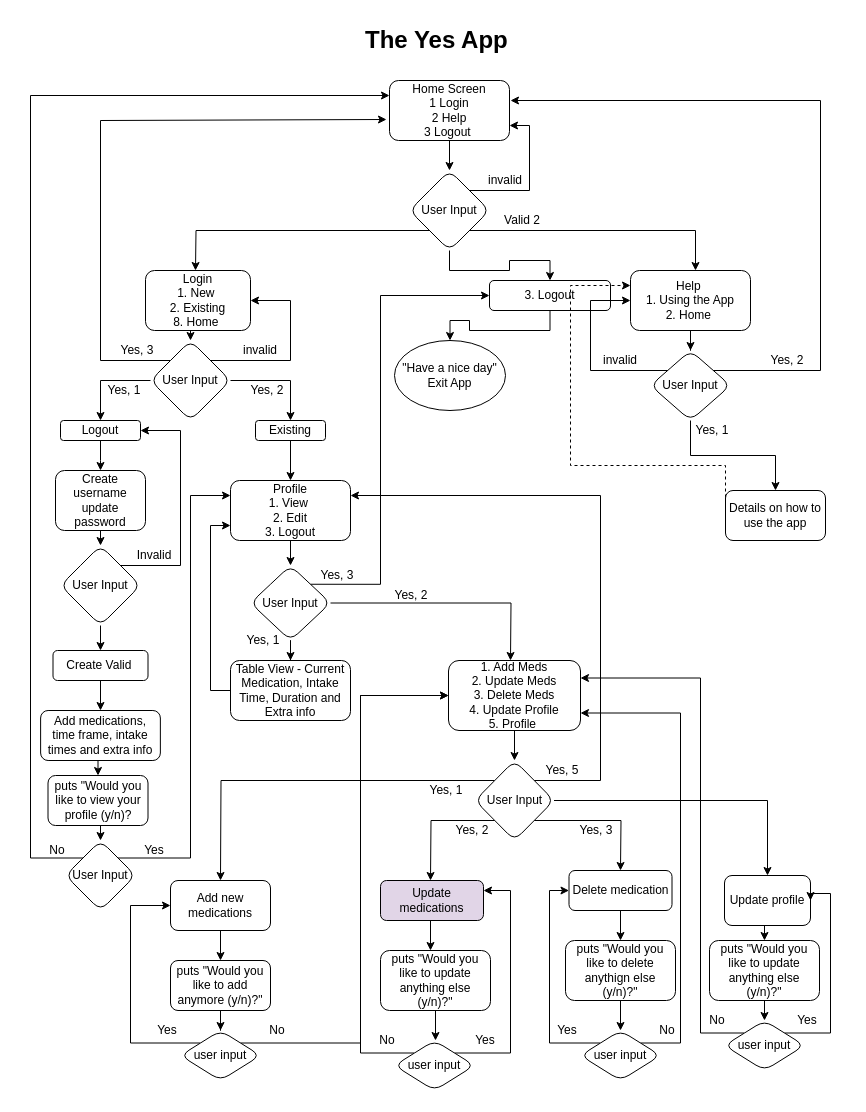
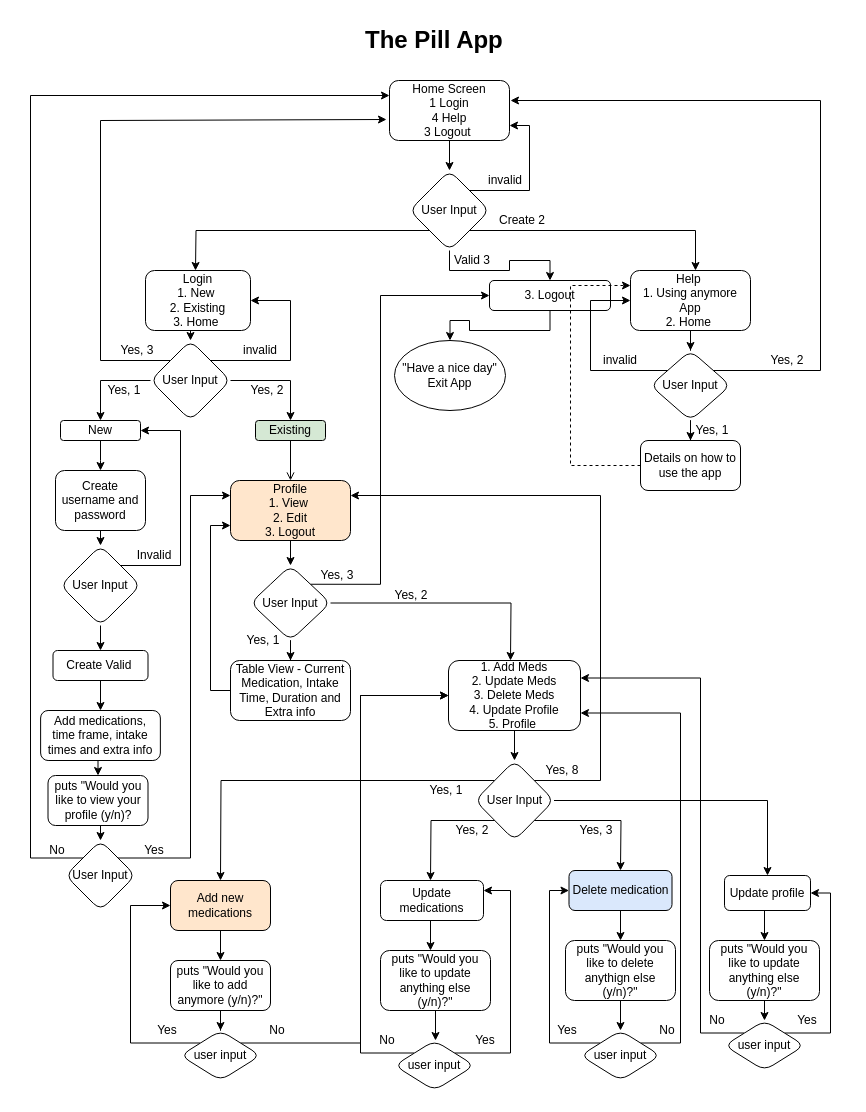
node "The Yes App": label "The Yes App" -> "The Pill App"
node "Home Screen 1 Login 2 Help 3 Logout": label "Home Screen 1 Login 2 Help 3 Logout" -> "Home Screen 1 Login 4 Help 3 Logout"
node "Valid 2": label "Valid 2" -> "Create 2"
node "Valid 3": added
node "Login 1. New 2. Existing 8. Home": label "Login 1. New 2. Existing 8. Home" -> "Login 1. New 2. Existing 3. Home"
node "Help 1. Using the App 2. Home": label "Help 1. Using the App 2. Home" -> "Help 1. Using anymore App 2. Home"
node "Logout": label "Logout" -> "New"
node "Existing": fillcolor #ffffff -> #d5e8d4
edge "Existing" -> "Profile 1. View 2. Edit 3. Logout": arrowhead classic -> open
node "Create username update password": label "Create username update password" -> "Create username and password"
node "Profile 1. View 2. Edit 3. Logout": fillcolor #ffffff -> #ffe6cc
node "Details on how to use the app": moved (776, 516) -> (691, 466)
node "Yes, 5": label "Yes, 5" -> "Yes, 8"
node "Delete medication": fillcolor #ffffff -> #dae8fc
node "Update medications": fillcolor #e1d5e7 -> #ffffff
node "Update profile": size 86x50 -> 86x35
node "Add new medications": fillcolor #ffffff -> #ffe6cc
